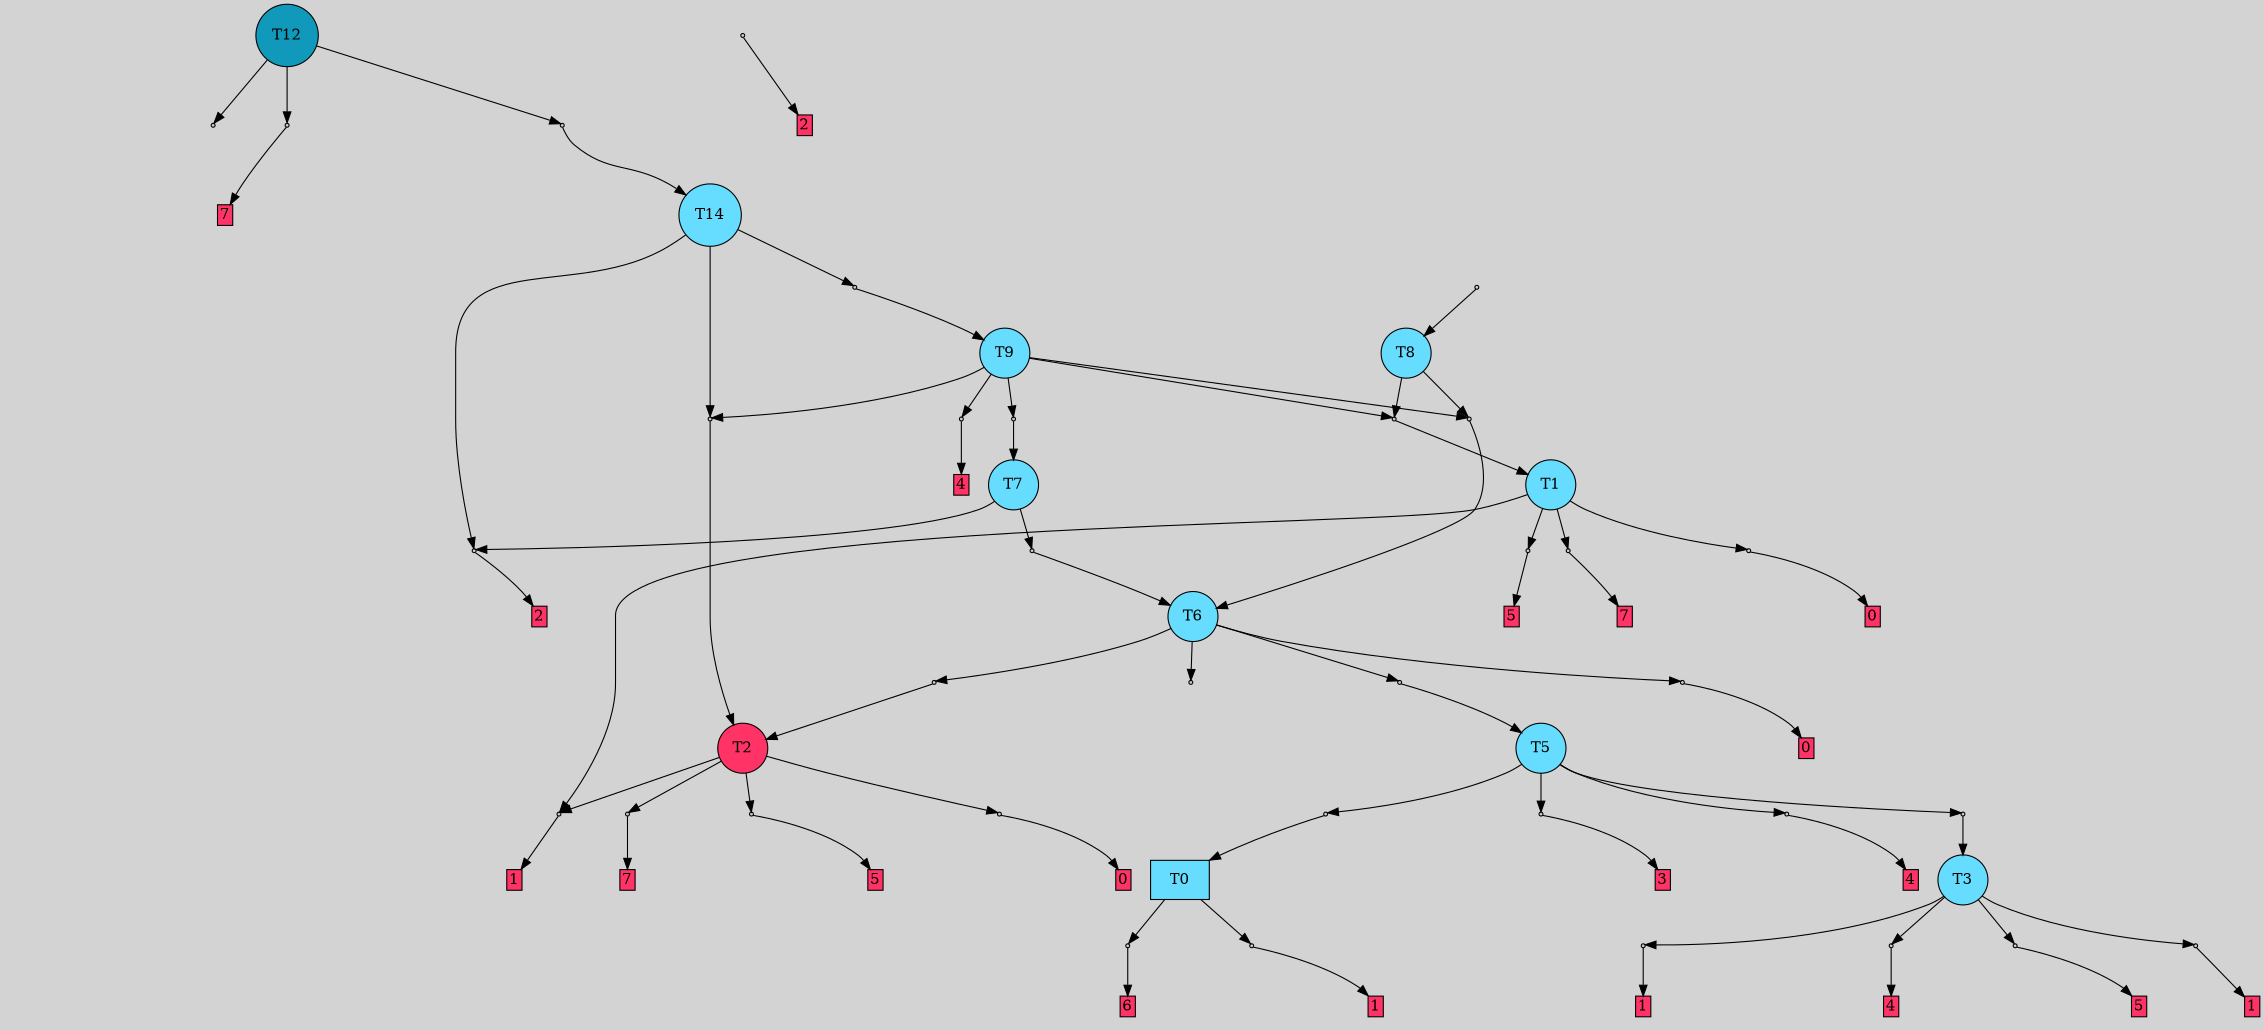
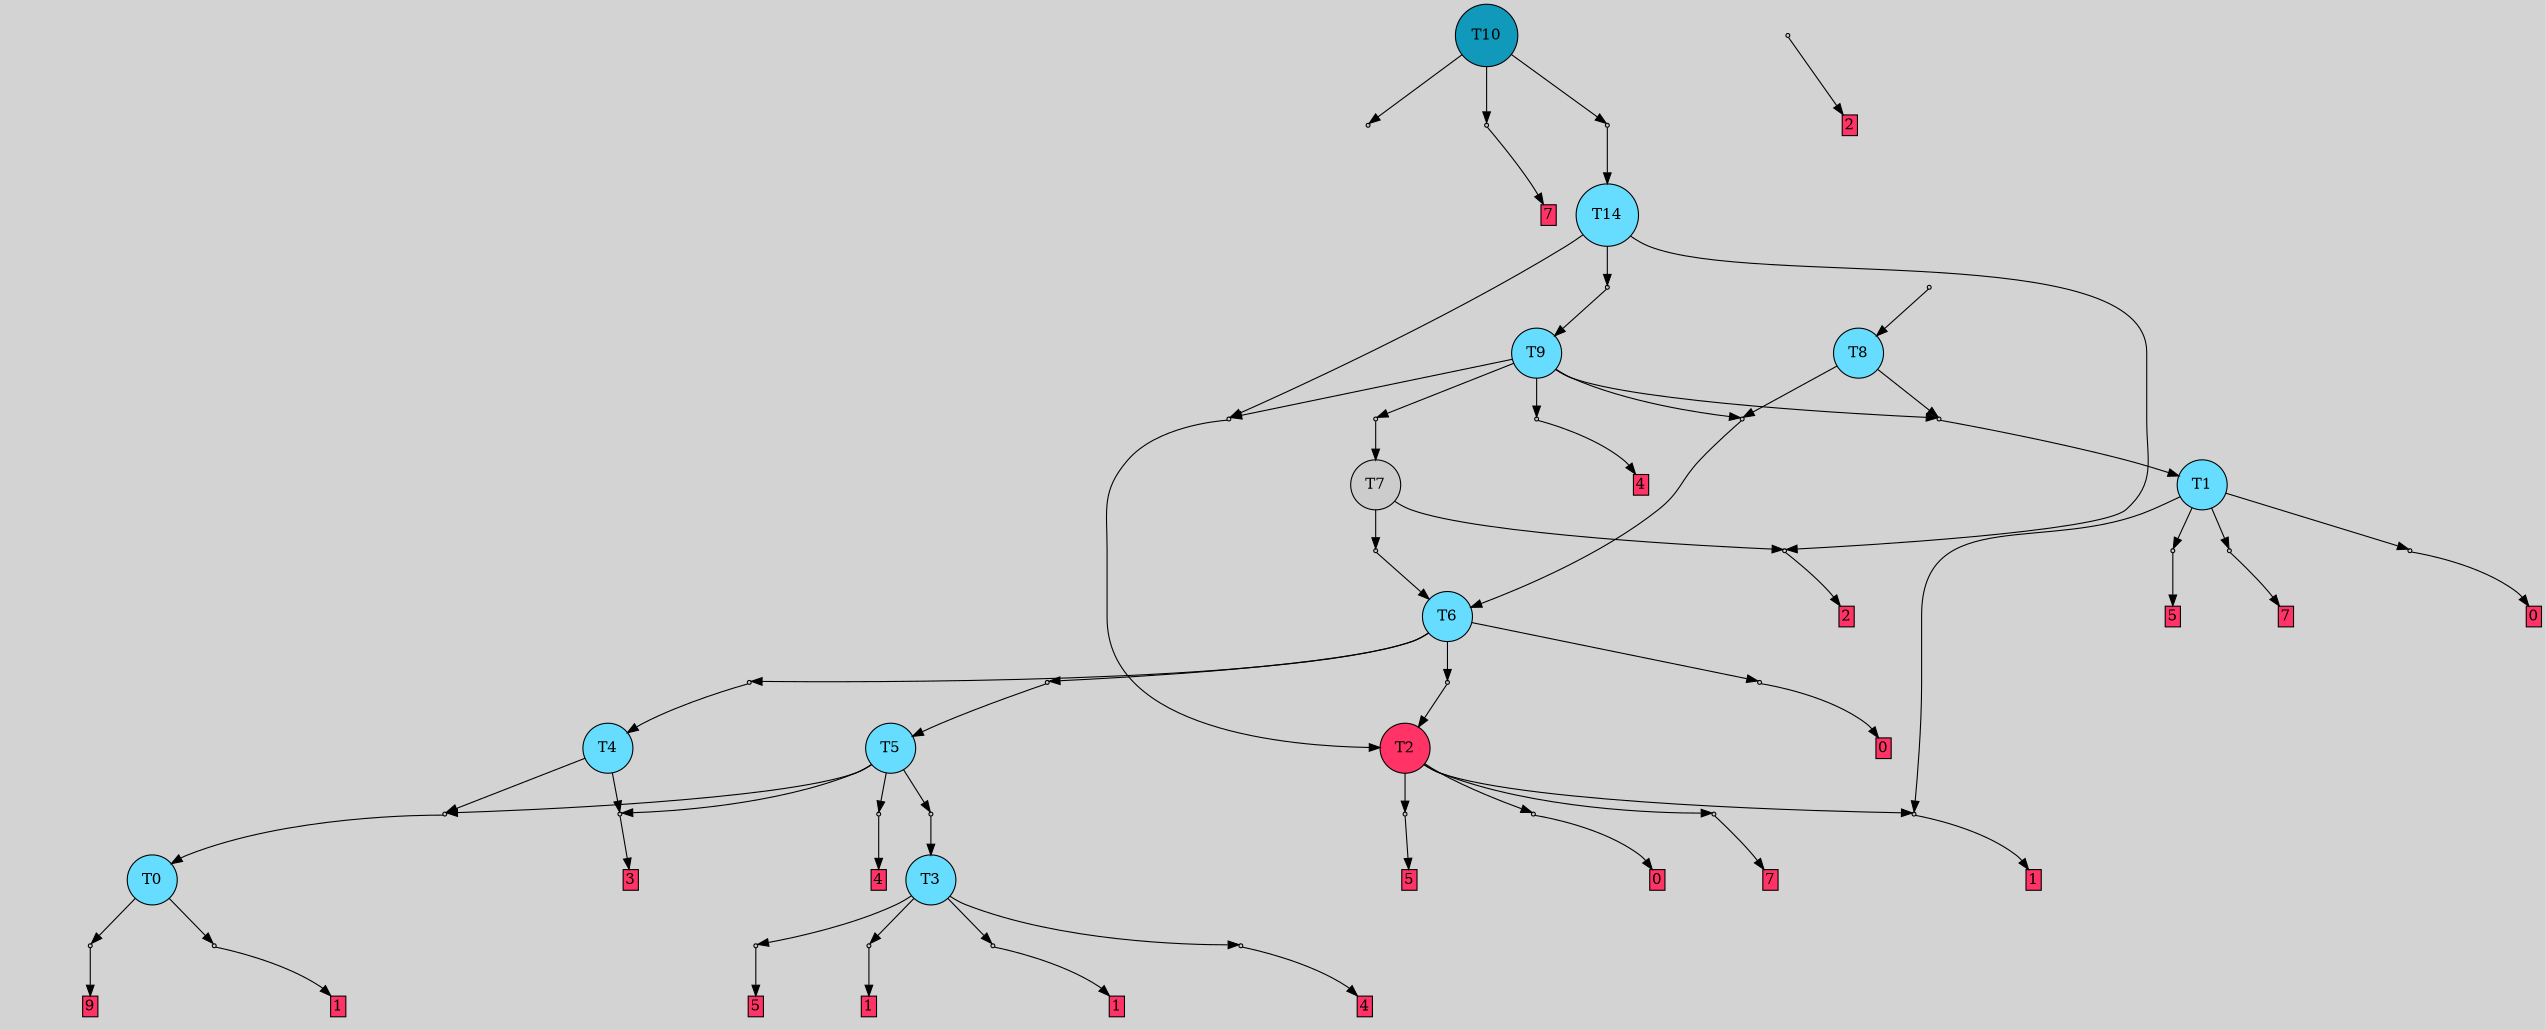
node "T12": label "T12" -> "T10"
node "T7": fillcolor #66ddff -> #cccccc
node "T4": added
node "T0": shape box -> circle
node "6": label "6" -> "9"
